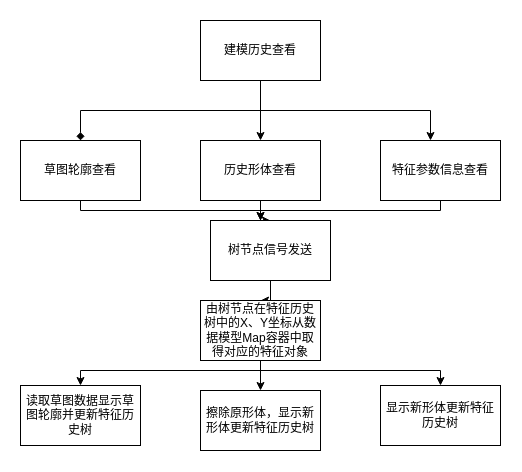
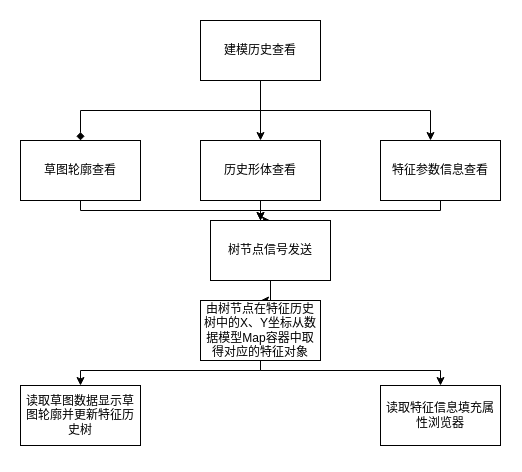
edge "由树节点在特征历史树中的X、Y坐标从数据模型Map容器中取得对应的特征对象" -> "擦除原形体，显示新形体更新特征历史树": removed
node "显示新形体更新特征历史树": label "显示新形体更新特征历史树" -> "读取特征信息填充属性浏览器"
node "擦除原形体，显示新形体更新特征历史树": removed
